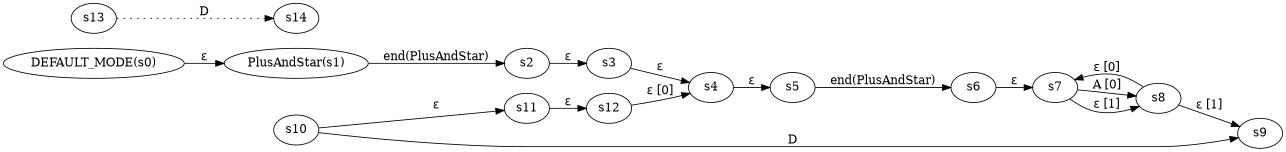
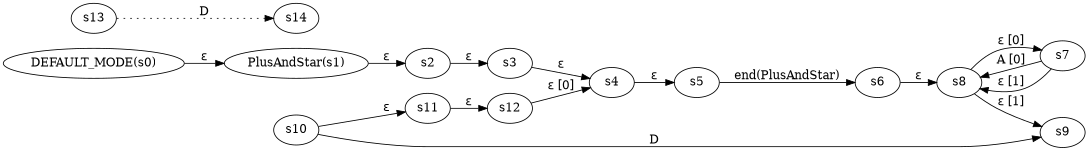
edge "PlusAndStar(s1)" -> "s2": label "end(PlusAndStar)" -> "ε"
edge "s6" -> "s7": now "s6" -> "s8"
